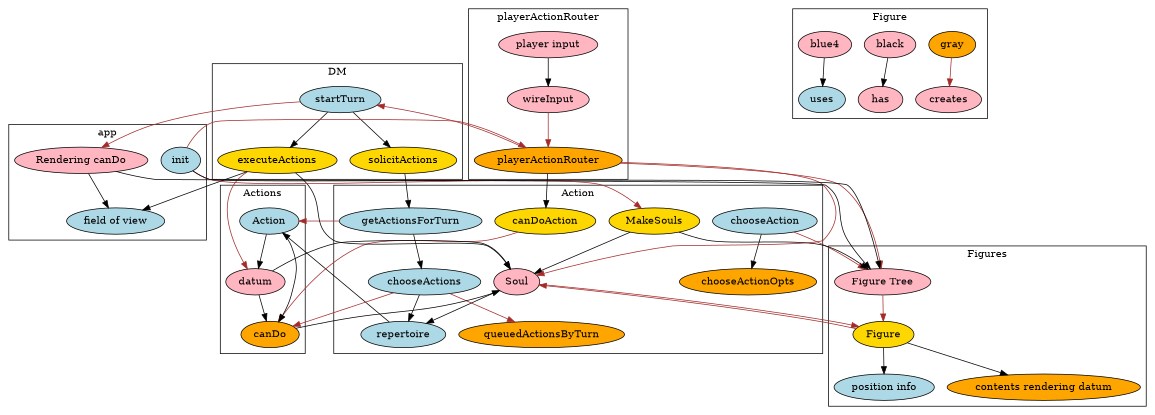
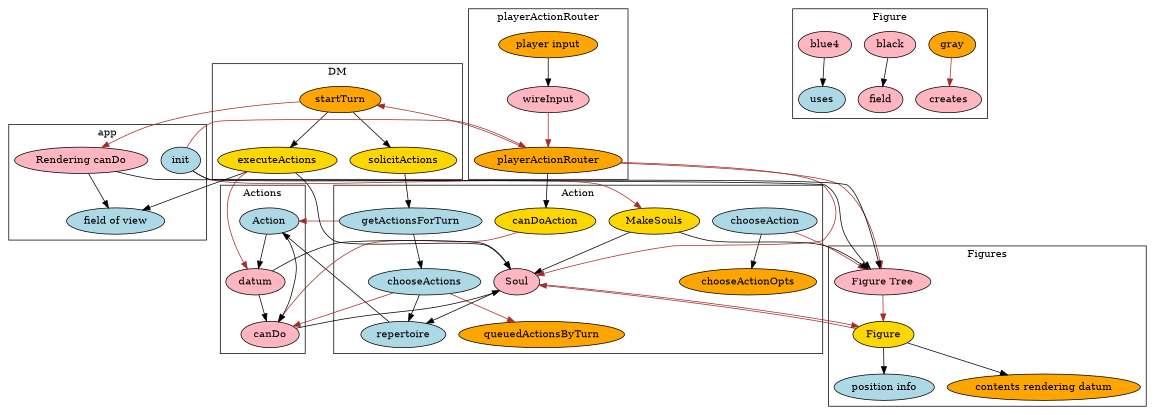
node "player input": fillcolor lightpink -> orange
node "startTurn": fillcolor lightblue -> orange
node "has": label "has" -> "field"
node "canDo": fillcolor orange -> lightpink
